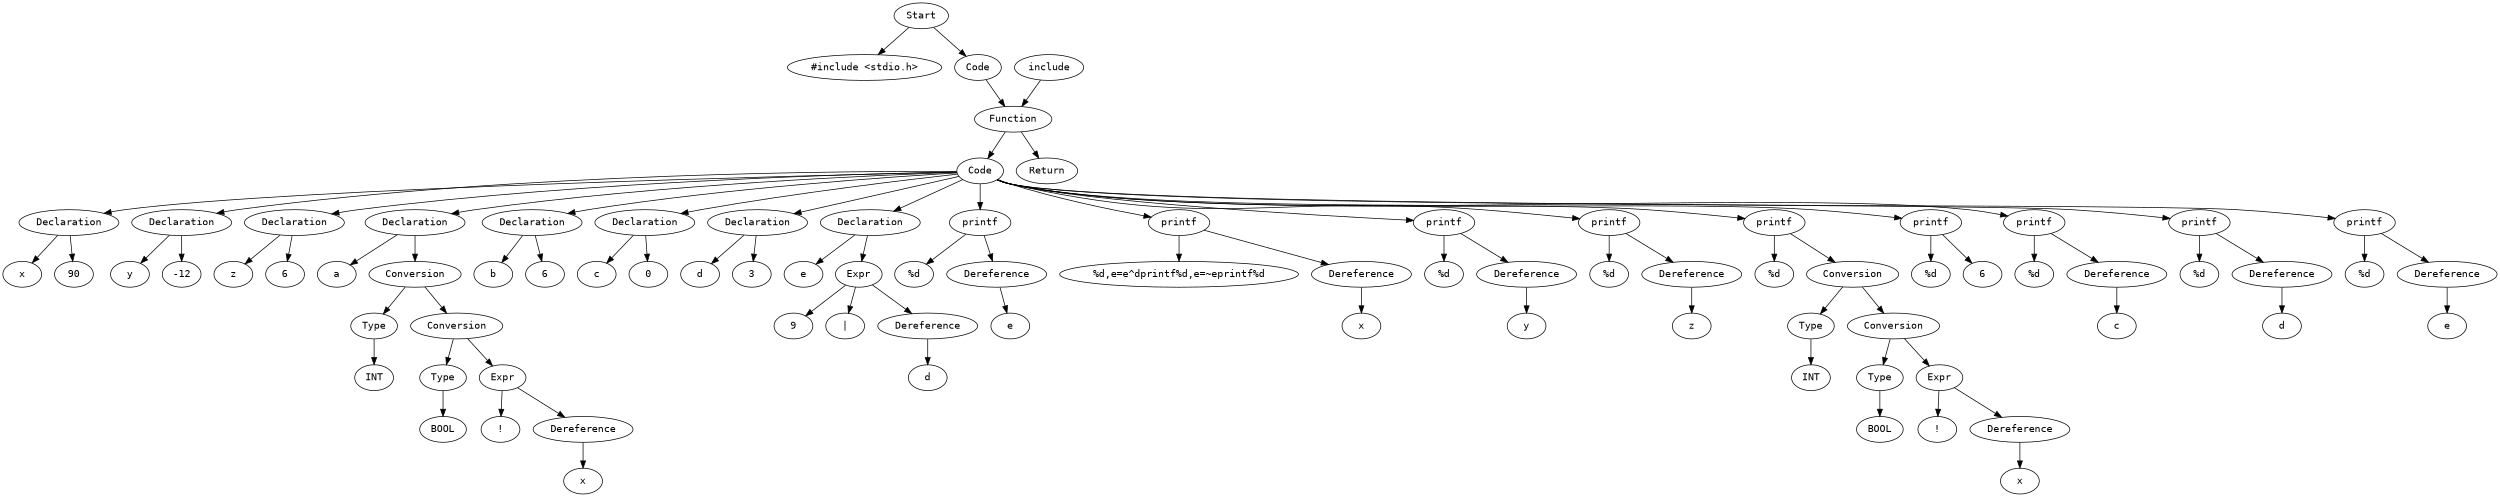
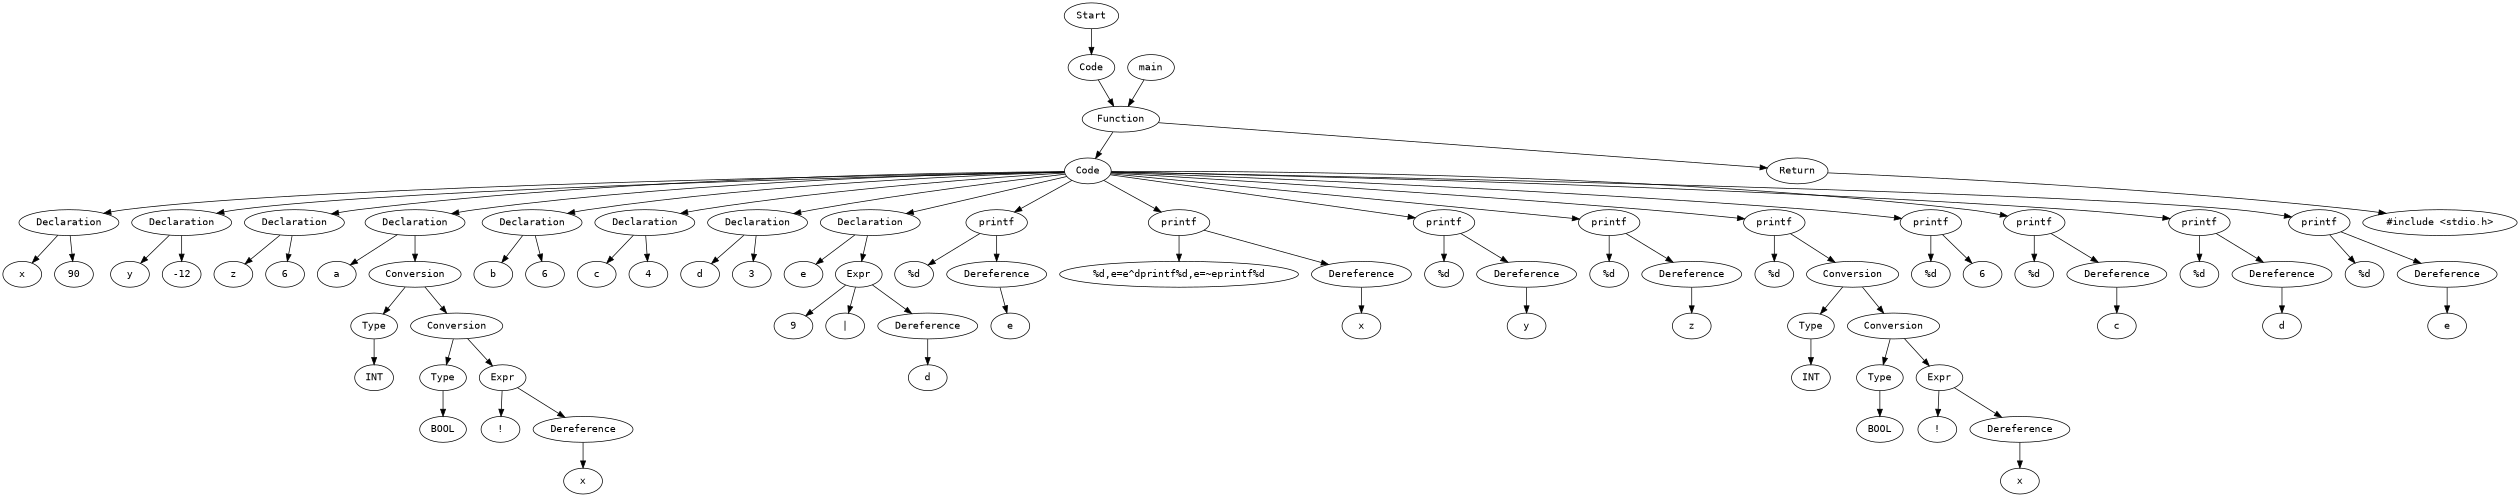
edge "Start" -> "#include <stdio.h>": now "Return" -> "#include <stdio.h>"
node "include": label "include" -> "main"
node "0": label "0" -> "4"
